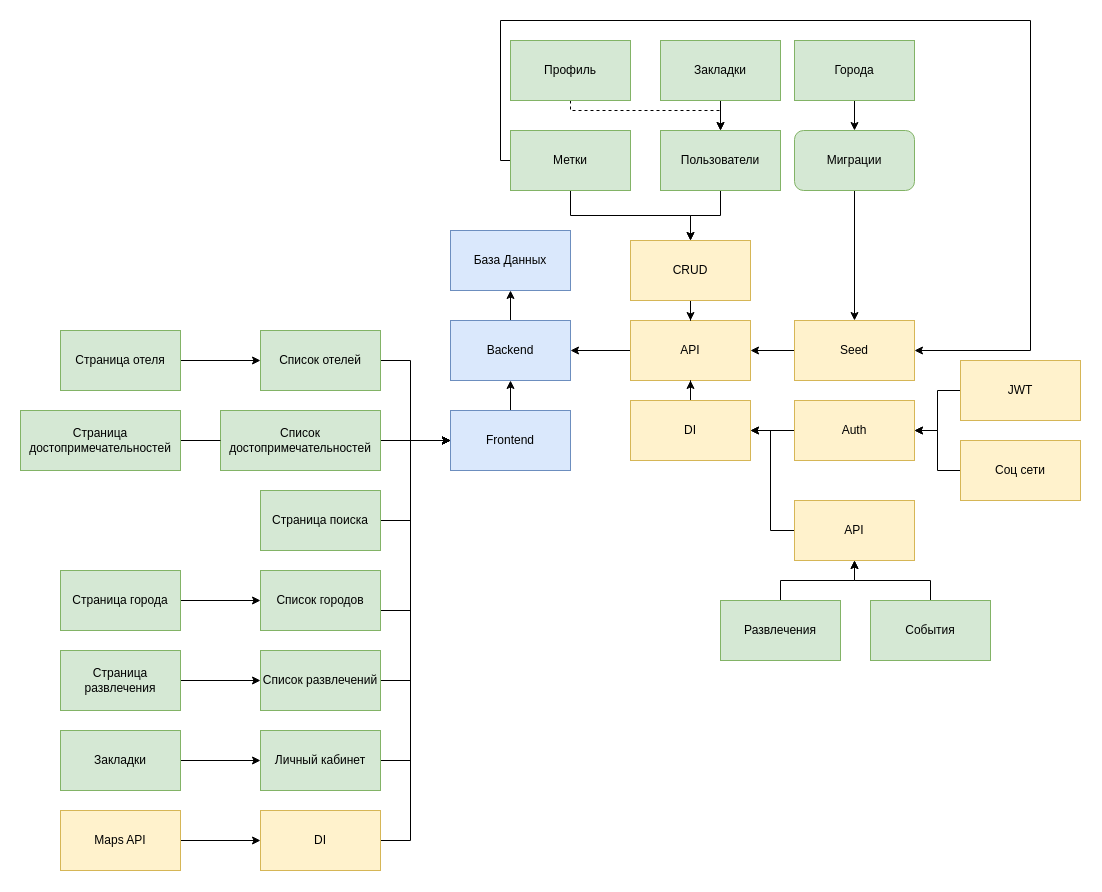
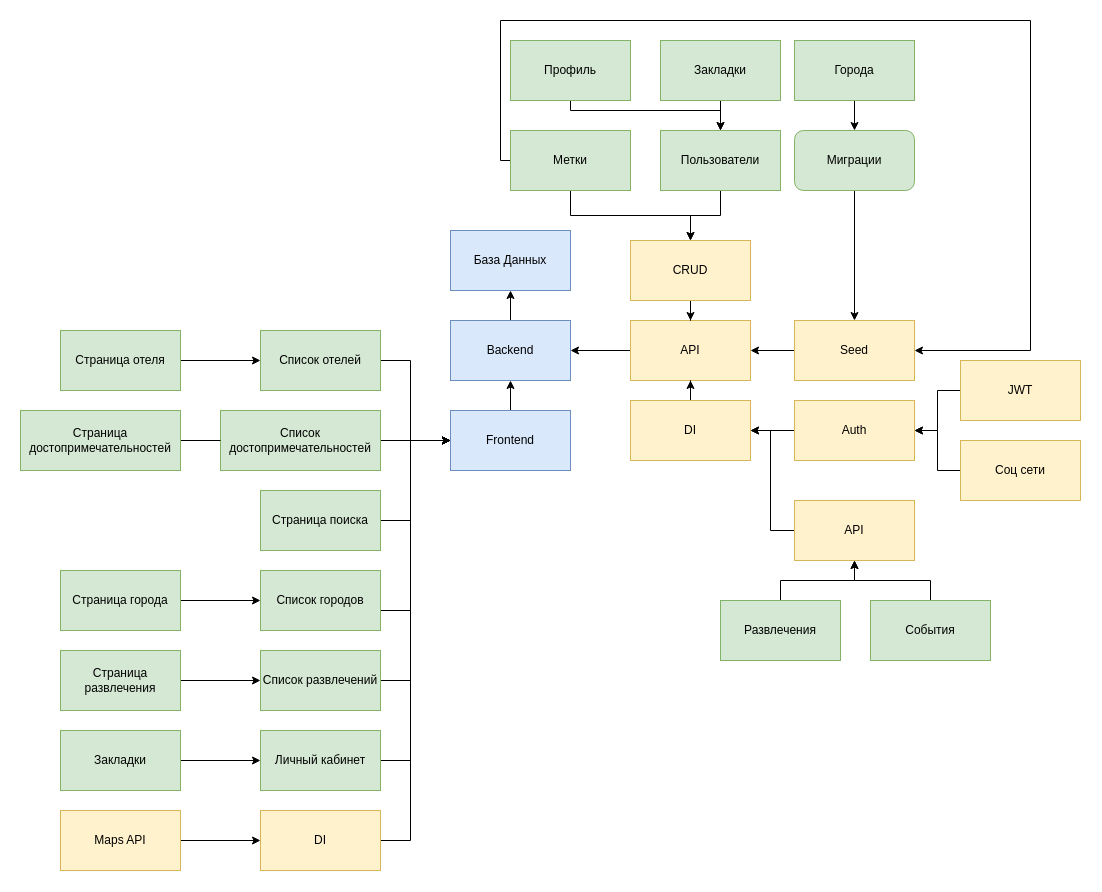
edge "Профиль" -> "Пользователи": style dashed -> solid
